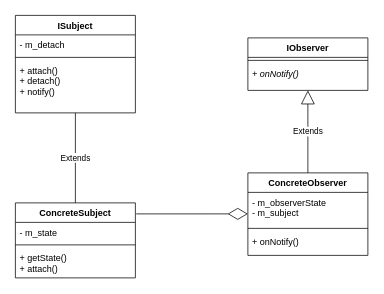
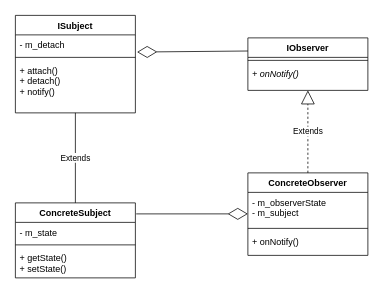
edge "IObserver" -> "- m_detach": added
edge "ConcreteObserver" -> "IObserver": style solid -> dashed
node "+ getState() + attach()": label "+ getState() + attach()" -> "+ getState() + setState()"
